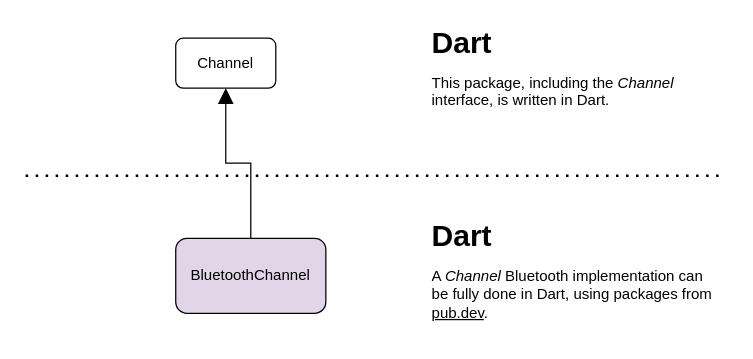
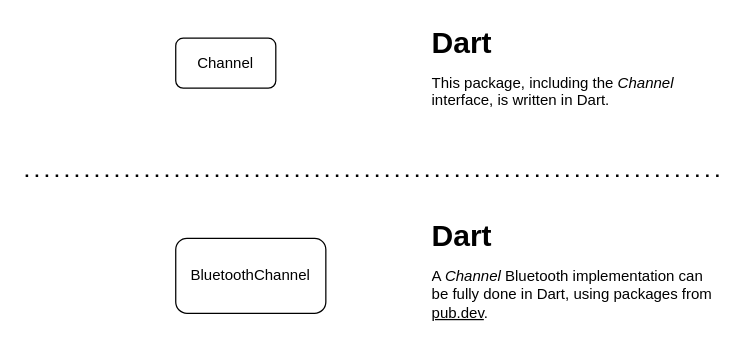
edge "BluetoothChannel" -> "Channel": removed
node "BluetoothChannel": fillcolor #e1d5e7 -> #ffffff
